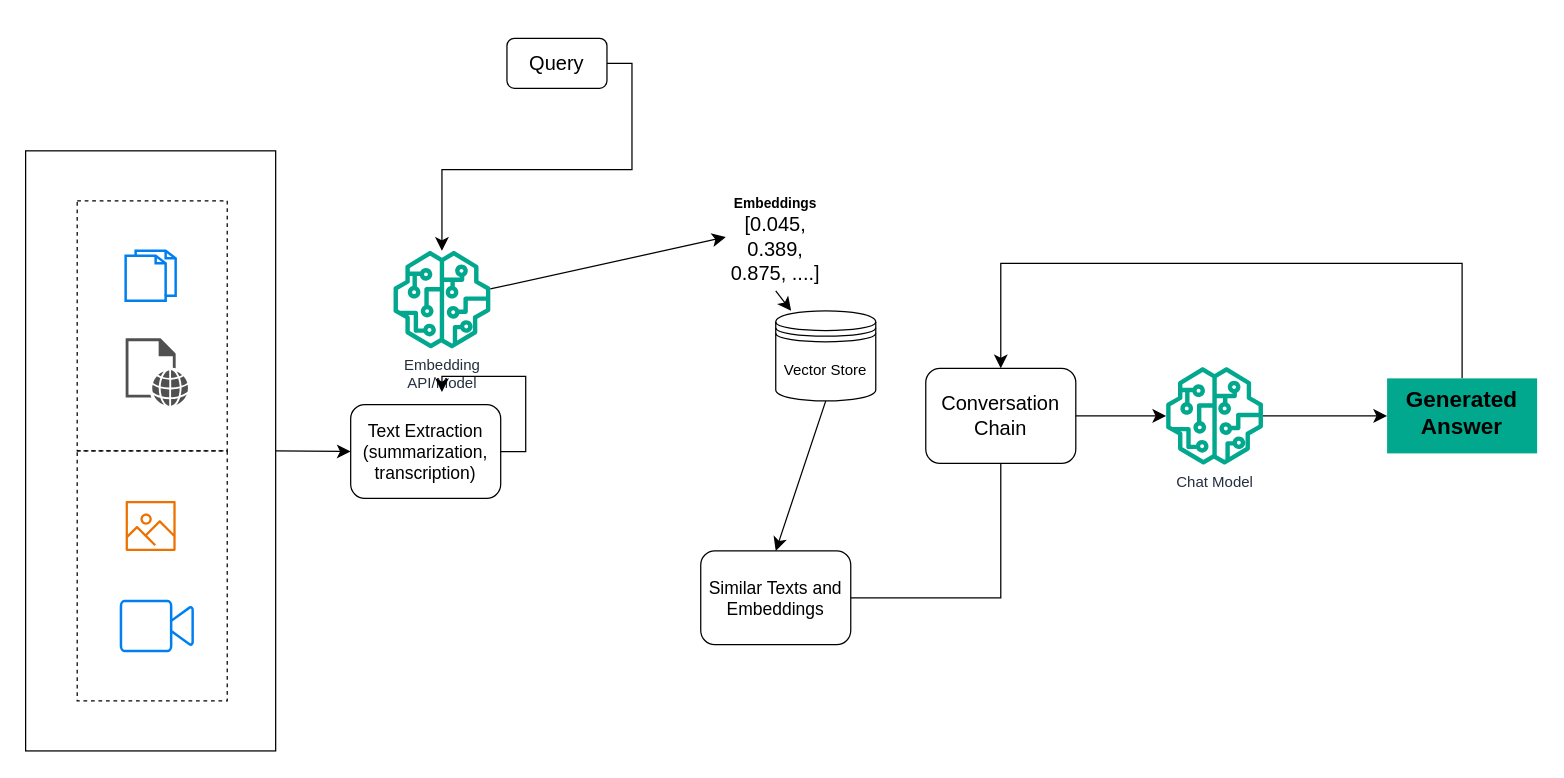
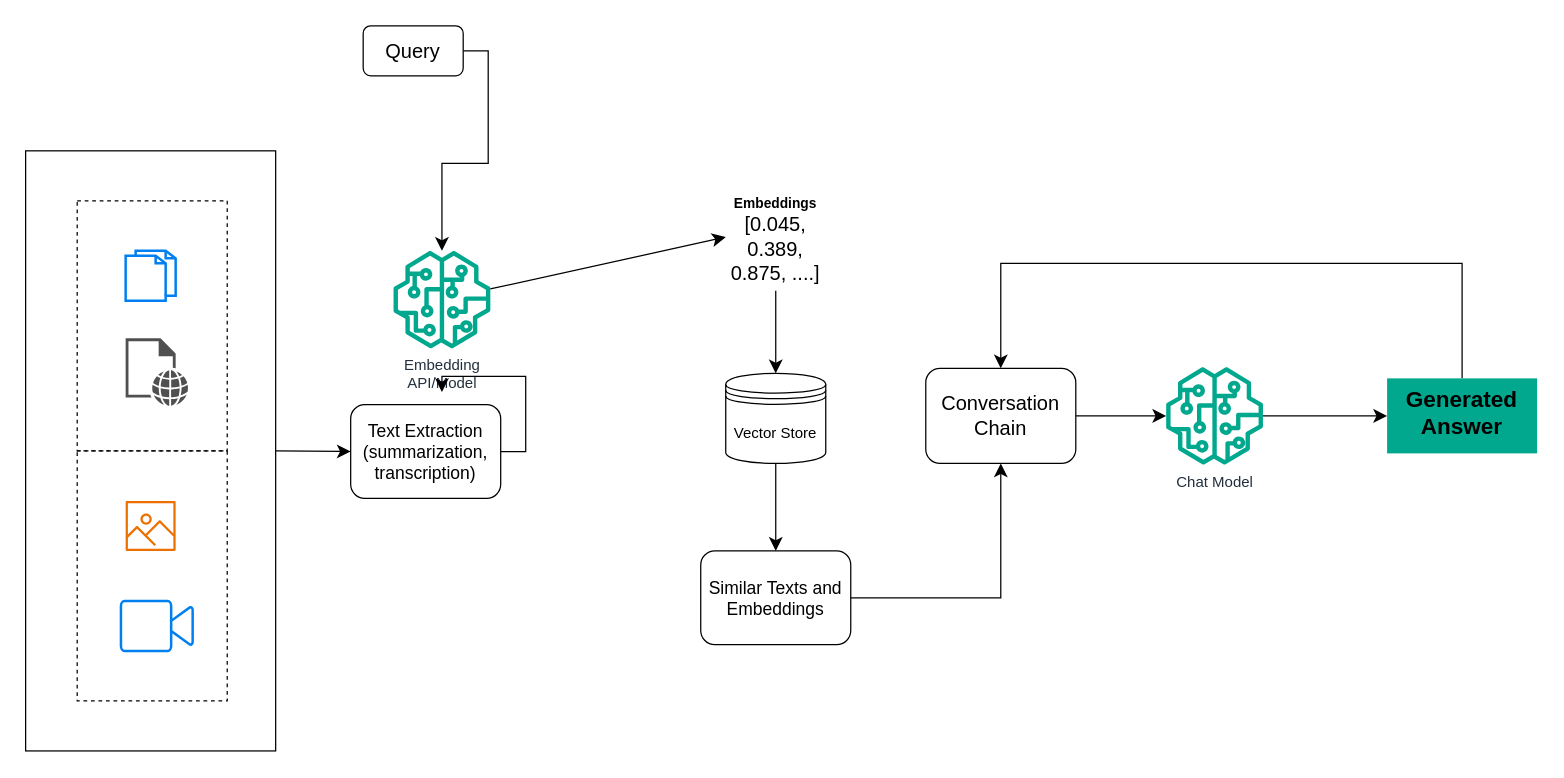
node "Query": moved (557, 63) -> (413, 51)
node "Vector Store": moved (826, 356) -> (776, 418)
edge "Conversation Chain" -- "Similar Texts and Embeddings": arrowhead none -> classic
